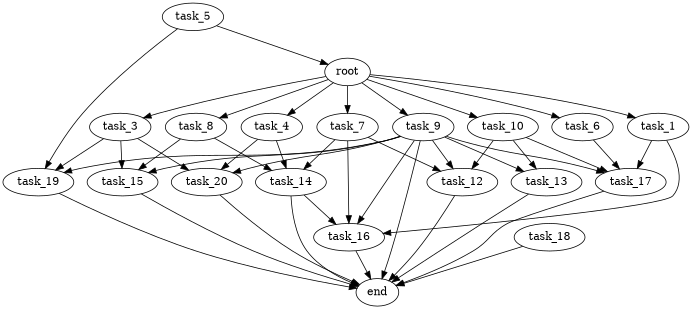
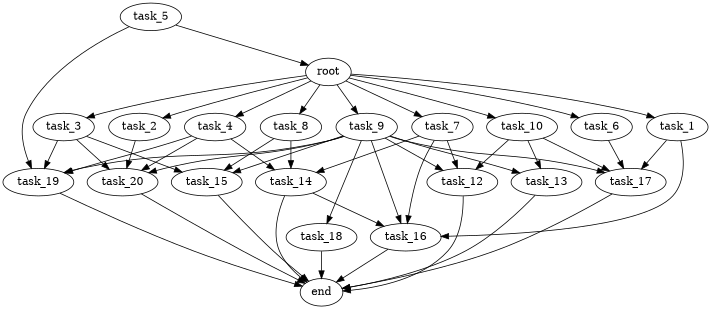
node "task_2": added
edge "task_4" -> "task_19": added
edge "task_9" -> "end": now "task_9" -> "task_18"
